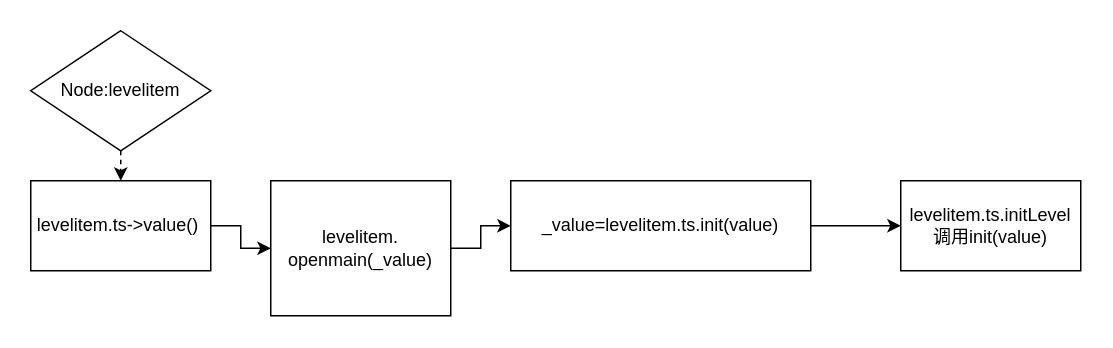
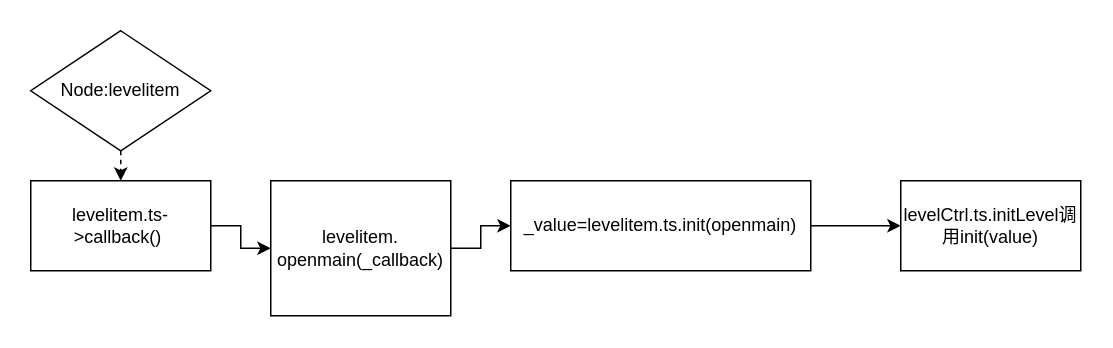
node "levelitem.ts->value()": label "levelitem.ts->value()" -> "levelitem.ts->callback()"
node "_value=levelitem.ts.init(value)": label "_value=levelitem.ts.init(value)" -> "_value=levelitem.ts.init(openmain)"
node "levelitem.ts.initLevel调用init(value)": label "levelitem.ts.initLevel调用init(value)" -> "levelCtrl.ts.initLevel调用init(value)"
node "levelitem. openmain(_value)": label "levelitem. openmain(_value)" -> "levelitem. openmain(_callback)"
